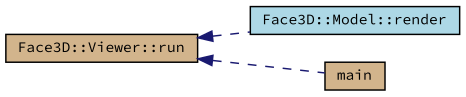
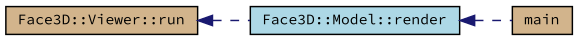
edge "main" -> "Face3D::Viewer::run": now "main" -> "Face3D::Model::render"
